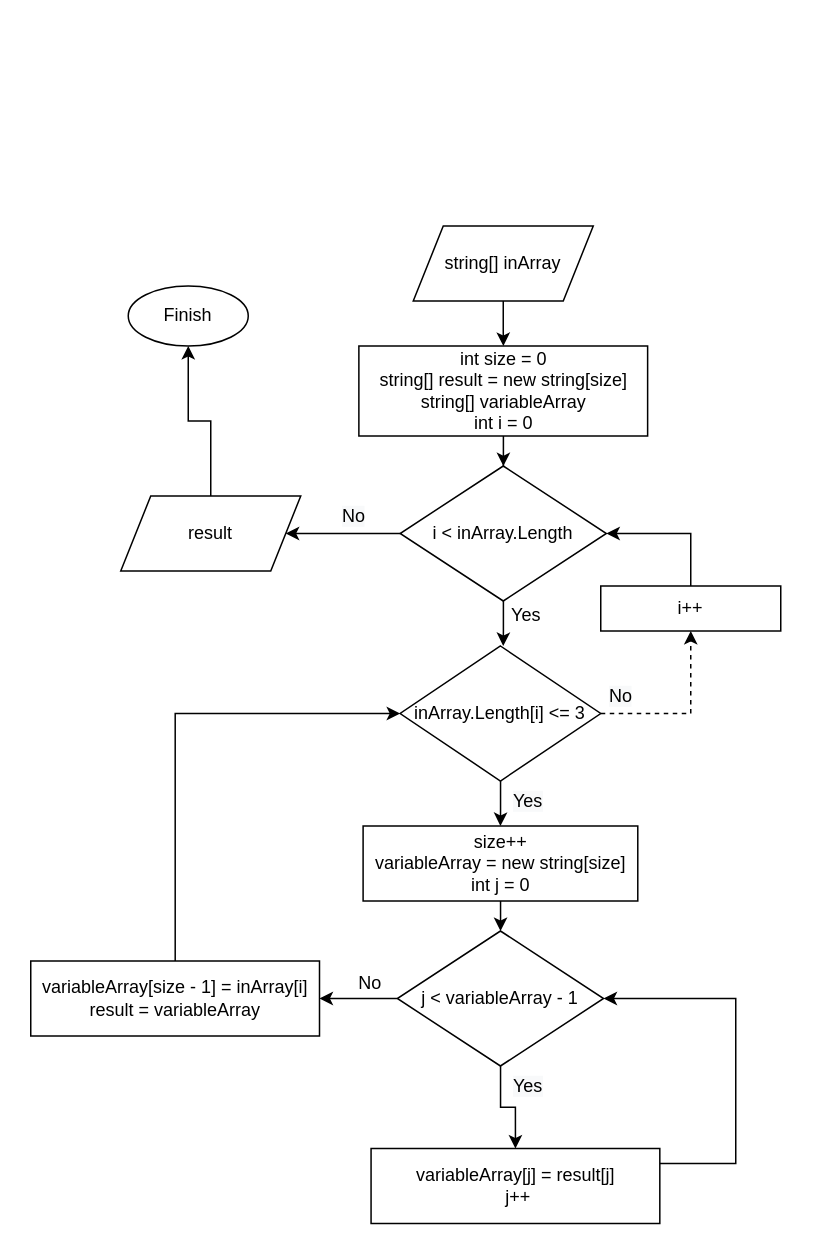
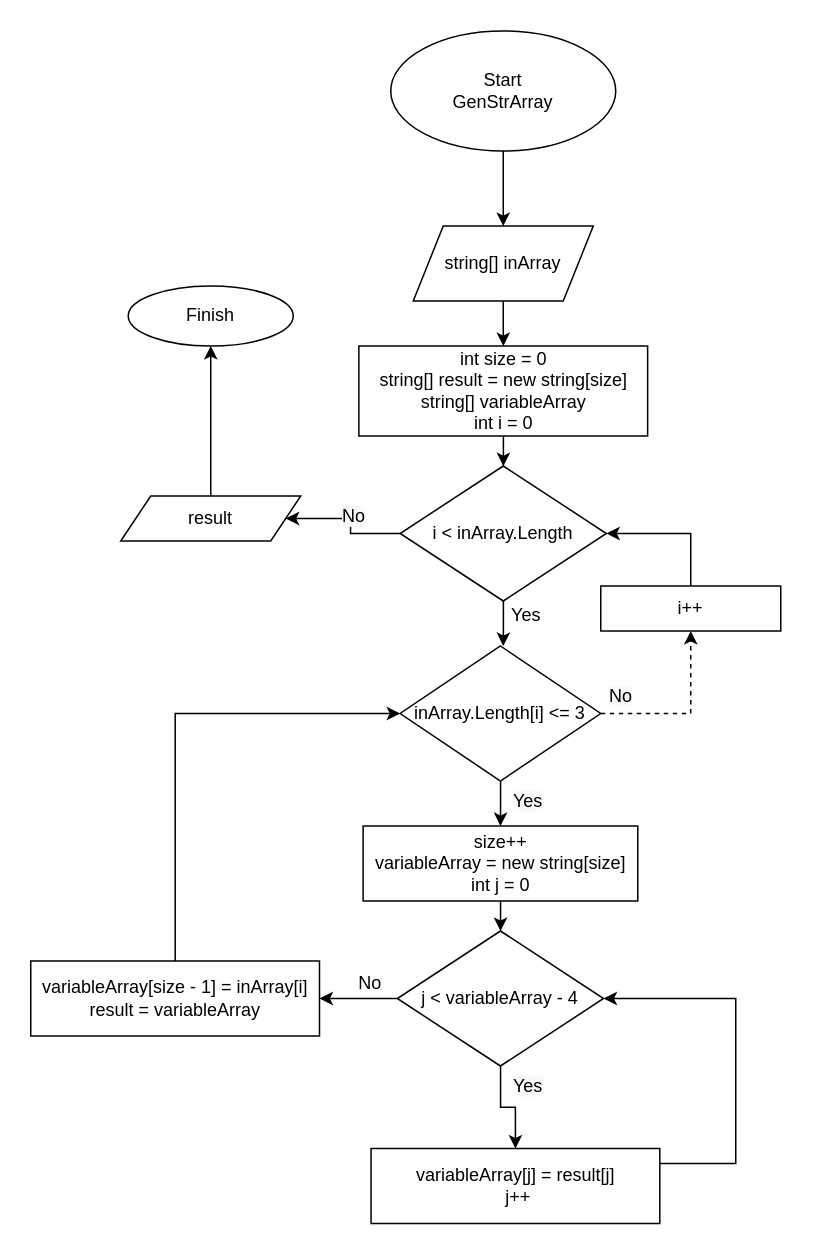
node "Start GenStrArray": added
edge "Start GenStrArray" -> "string[] inArray": added
node "Finish": size 120x60 -> 165x60
node "result": size 180x75 -> 180x45
node "j < variableArray - 1": label "j < variableArray - 1" -> "j < variableArray - 4"
